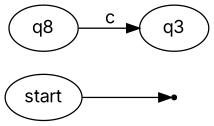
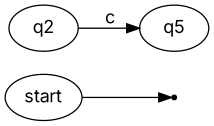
node "q8": label "q8" -> "q2"
node "q3": label "q3" -> "q5"
